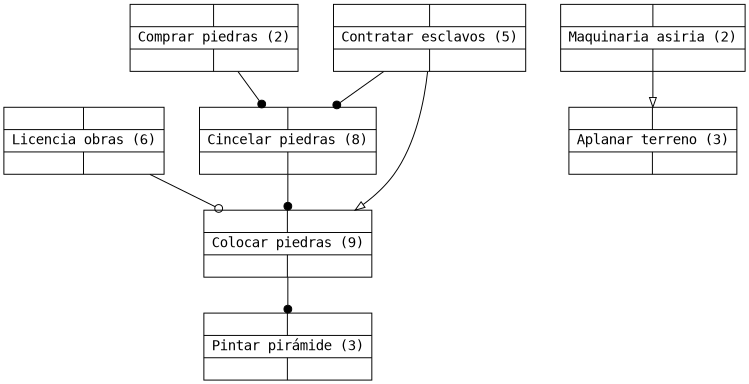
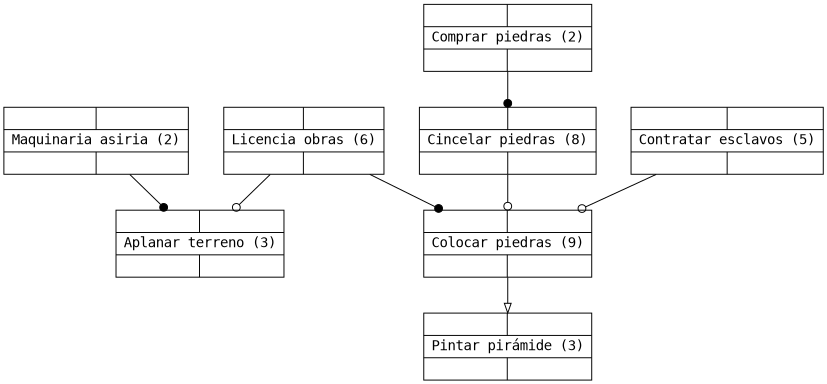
edge "Maquinaria asiria (2)" -> "Aplanar terreno (3)": arrowhead onormal -> dot
edge "Contratar esclavos (5)" -> "Cincelar piedras (8)": removed
edge "Contratar esclavos (5)" -> "Colocar piedras (9)": arrowhead onormal -> odot
edge "Cincelar piedras (8)" -> "Colocar piedras (9)": arrowhead dot -> odot
edge "Licencia obras (6)" -> "Aplanar terreno (3)": added
edge "Licencia obras (6)" -> "Colocar piedras (9)": arrowhead odot -> dot
edge "Colocar piedras (9)" -> "Pintar pirámide (3)": arrowhead dot -> onormal
